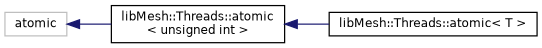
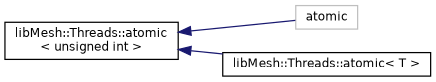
edge "libMesh::Threads::atomic < unsigned int >" -> "atomic": reversed
